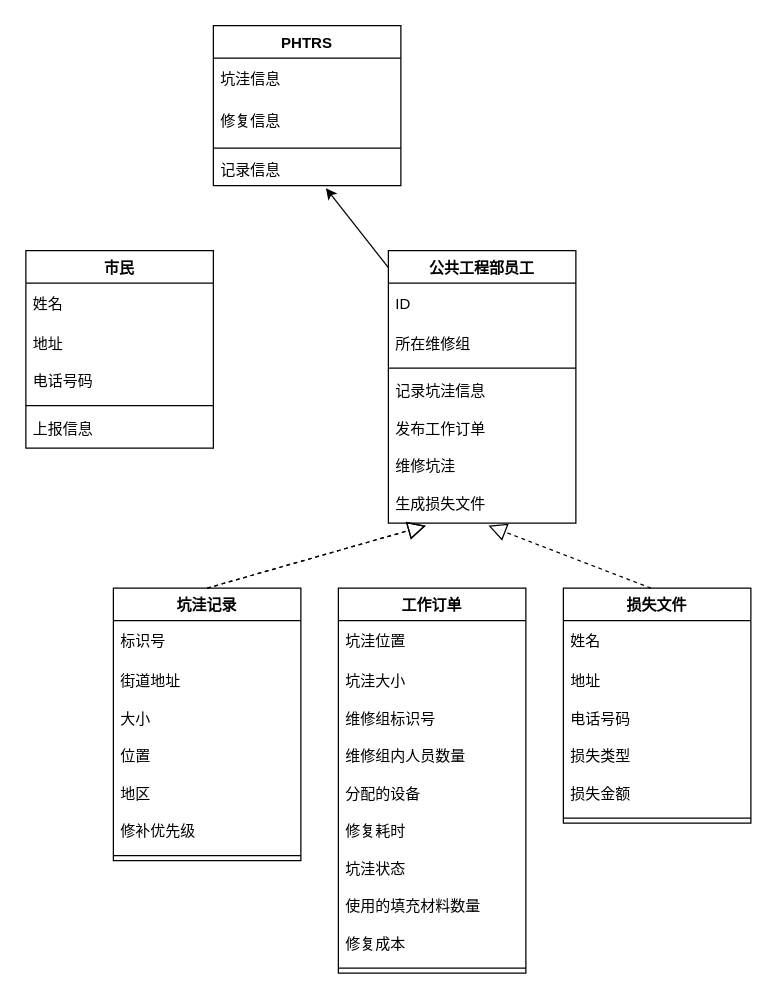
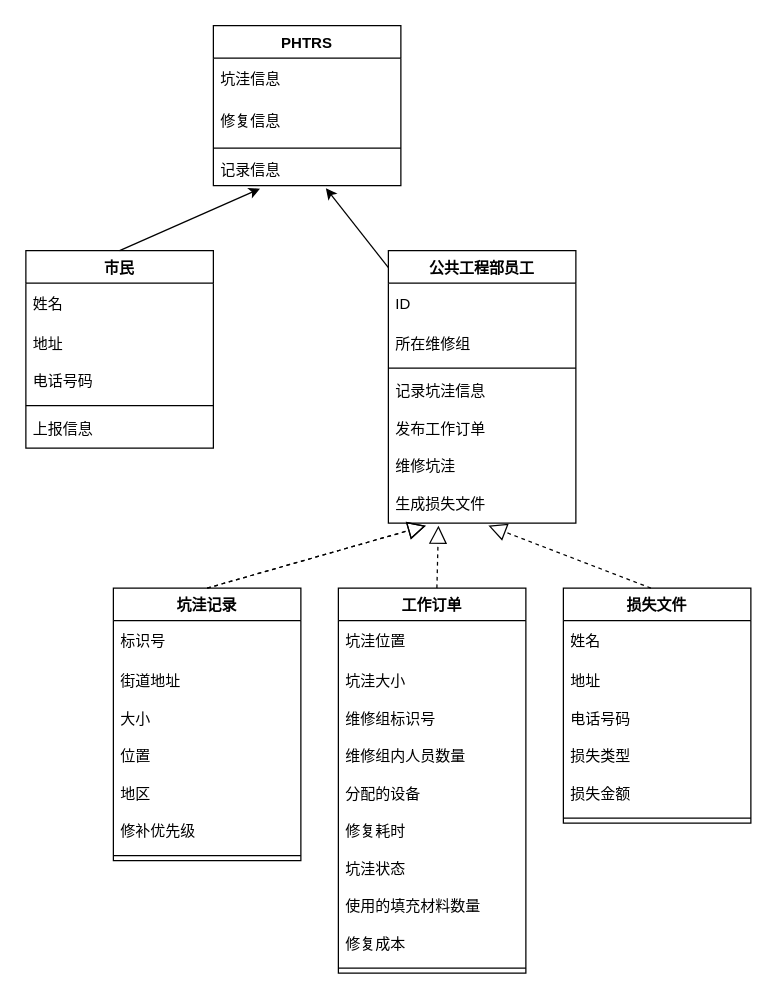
edge "市民" -> "记录信息": added
edge "工作订单" -> "生成损失文件": added
